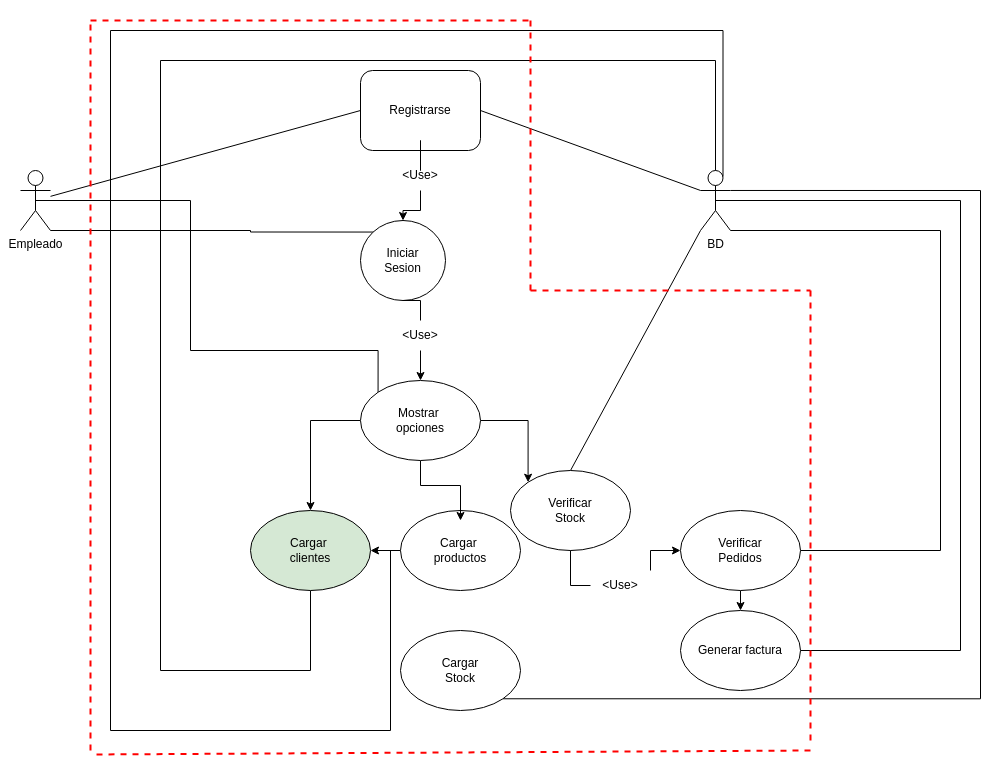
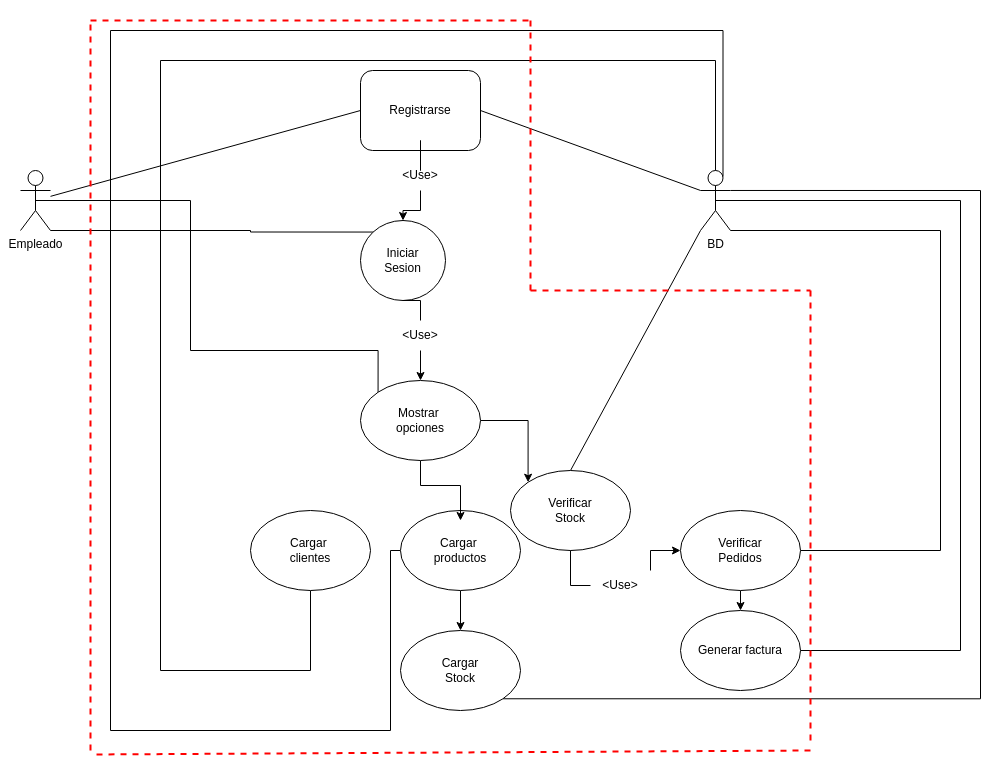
edge "Mostrar opciones" -> "Cargar clientes": removed
node "Cargar clientes": fillcolor #d5e8d4 -> #ffffff
edge "Cargar productos" -> "Cargar clientes": now "Cargar productos" -> "Cargar Stock"
